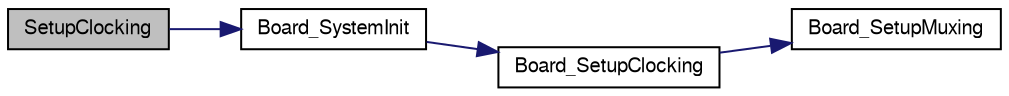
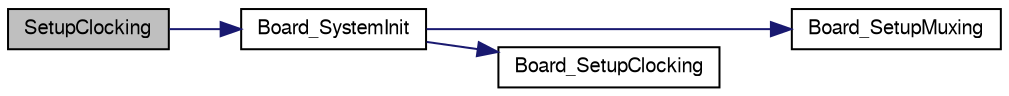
edge "Board_SetupClocking" -> "Board_SetupMuxing": now "Board_SystemInit" -> "Board_SetupMuxing"
